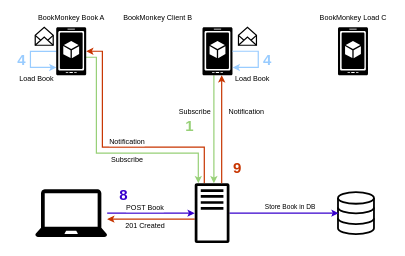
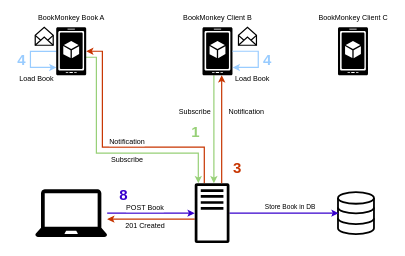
node "BookMonkey Client B": moved (158, 18) -> (218, 18)
node "BookMonkey Load C": label "BookMonkey Load C" -> "BookMonkey Client C"
node "1": moved (189, 126) -> (195, 132)
node "9": label "9" -> "3"
